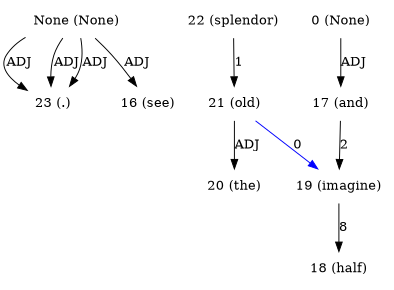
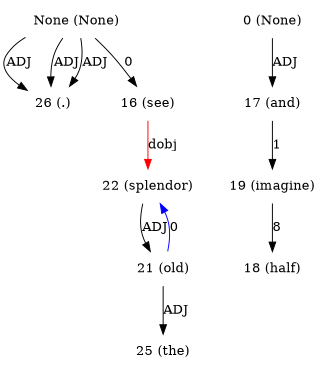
edge "None (None)" -> "16 (see)": label "ADJ" -> "0"
edge "22 (splendor)" -> "21 (old)": label "1" -> "ADJ"
node "23 (.)": label "23 (.)" -> "26 (.)"
edge "16 (see)" -> "22 (splendor)": added, label "dobj"
edge "21 (old)" -> "19 (imagine)": now "21 (old)" -> "22 (splendor)"
edge "17 (and)" -> "19 (imagine)": label "2" -> "1"
node "20 (the)": label "20 (the)" -> "25 (the)"
